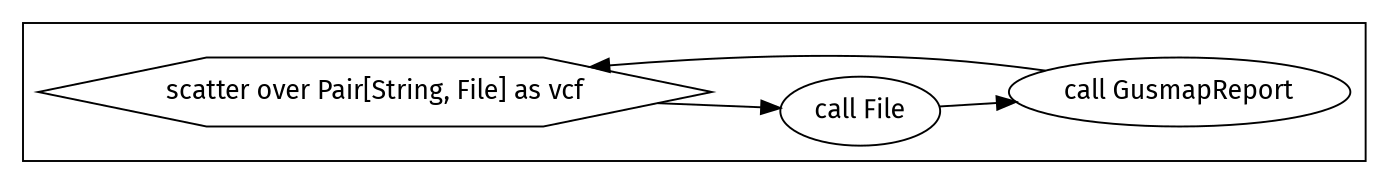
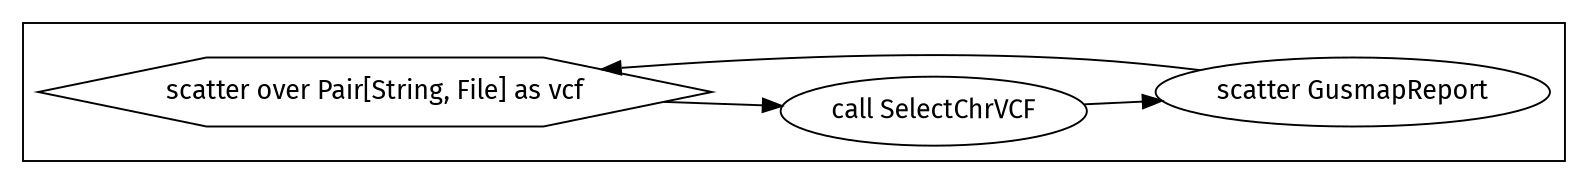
node "call GusmapReport": label "call GusmapReport" -> "scatter GusmapReport"
node "call File": label "call File" -> "call SelectChrVCF"
